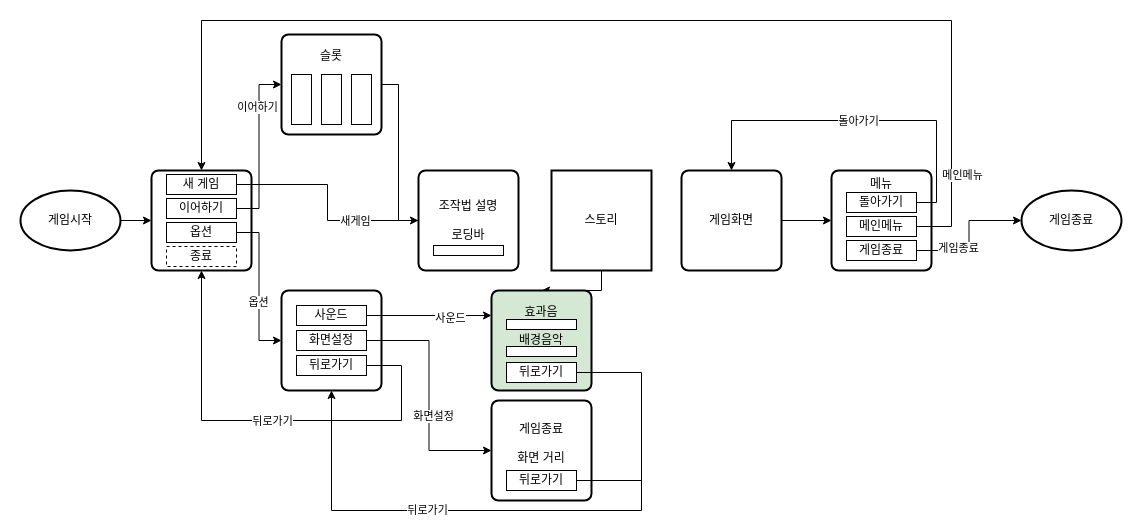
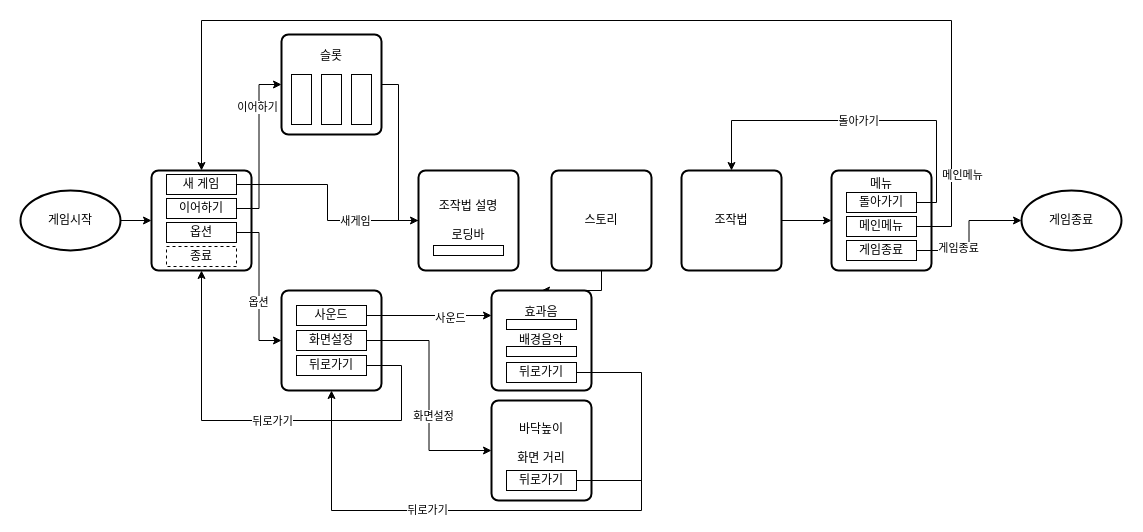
node "스토리": shape rectangle -> rounded rectangle
node "게임화면": label "게임화면" -> "조작법"
node "효과음 배경음악": fillcolor #d5e8d4 -> #ffffff
node "게임종료 화면 거리": label "게임종료 화면 거리" -> "바닥높이 화면 거리"
